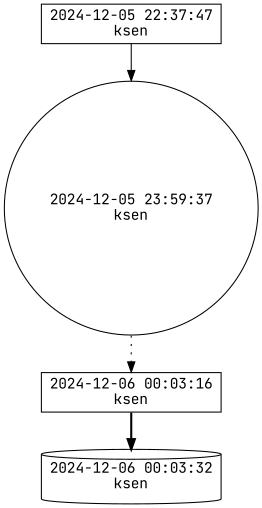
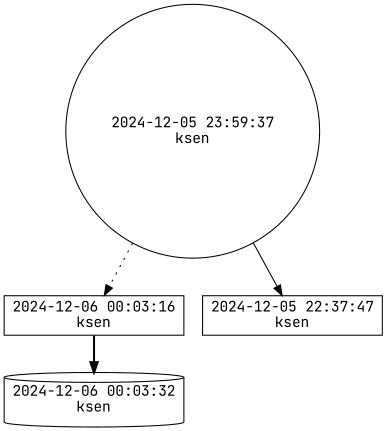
edge "2024-12-05 22:37:47 ksen" -> "2024-12-05 23:59:37 ksen": reversed
